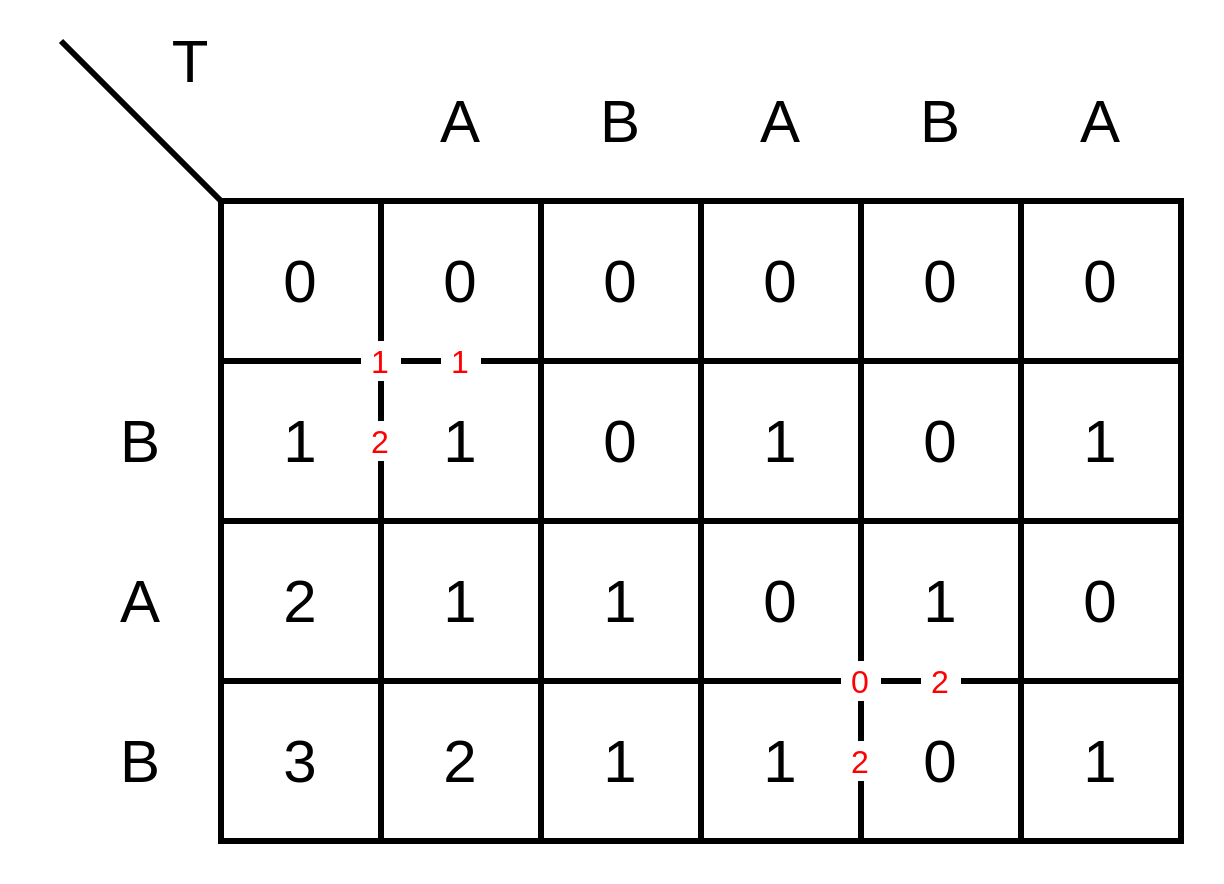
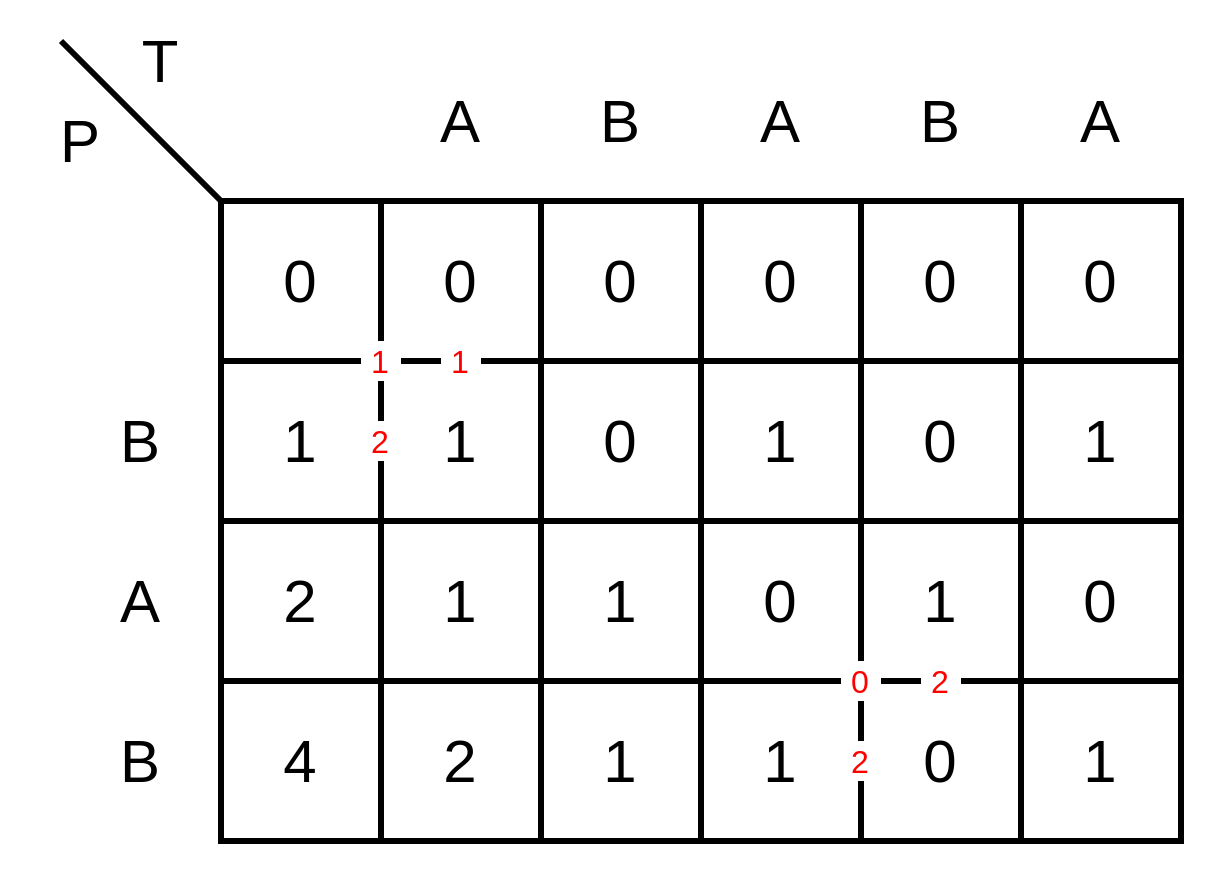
node "T": moved (191, 61) -> (161, 61)
node "P": added
node "3": label "3" -> "4"
